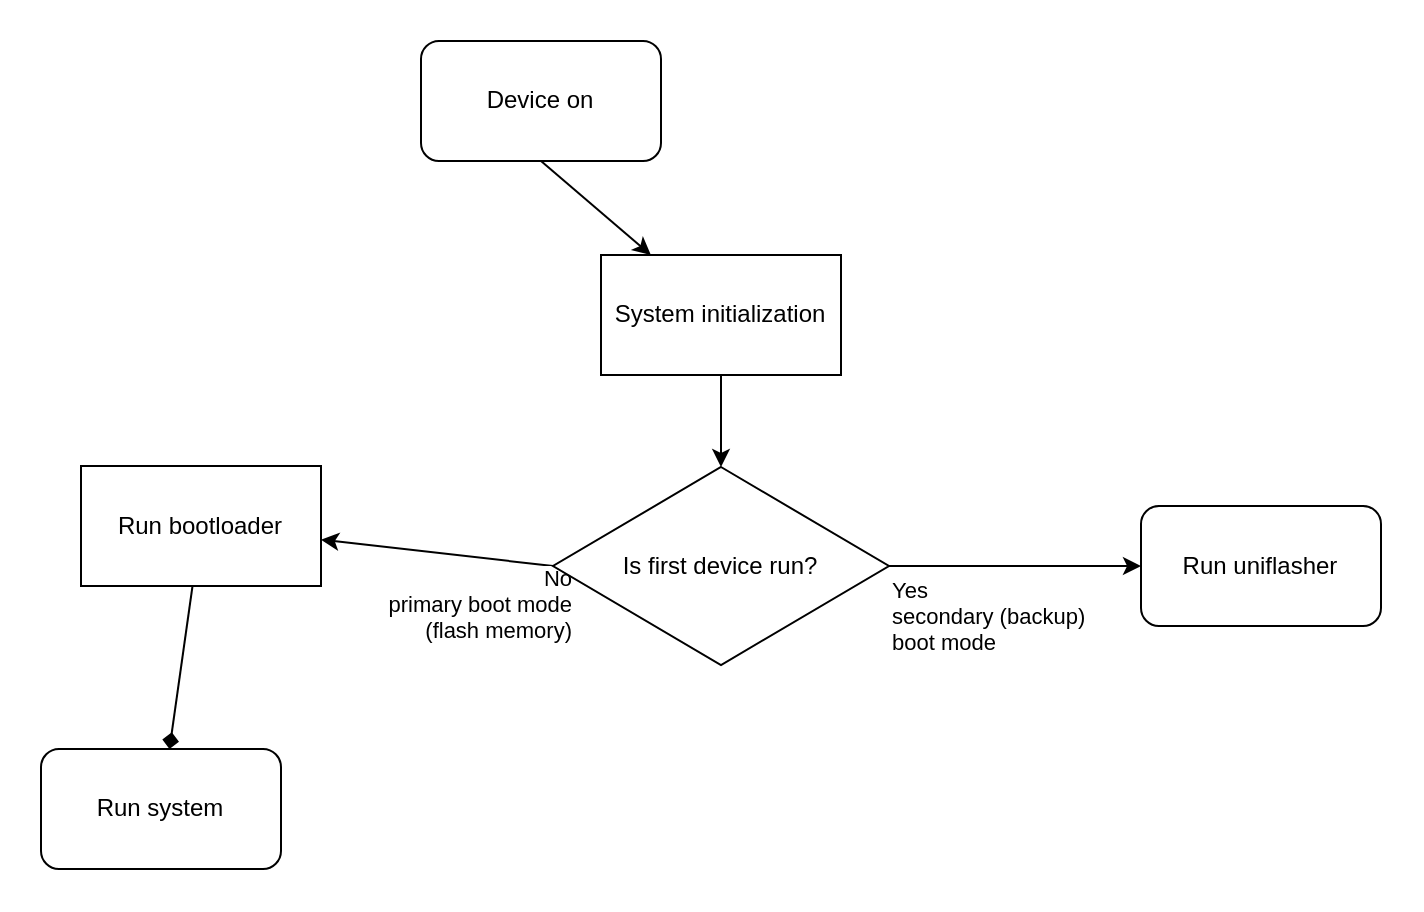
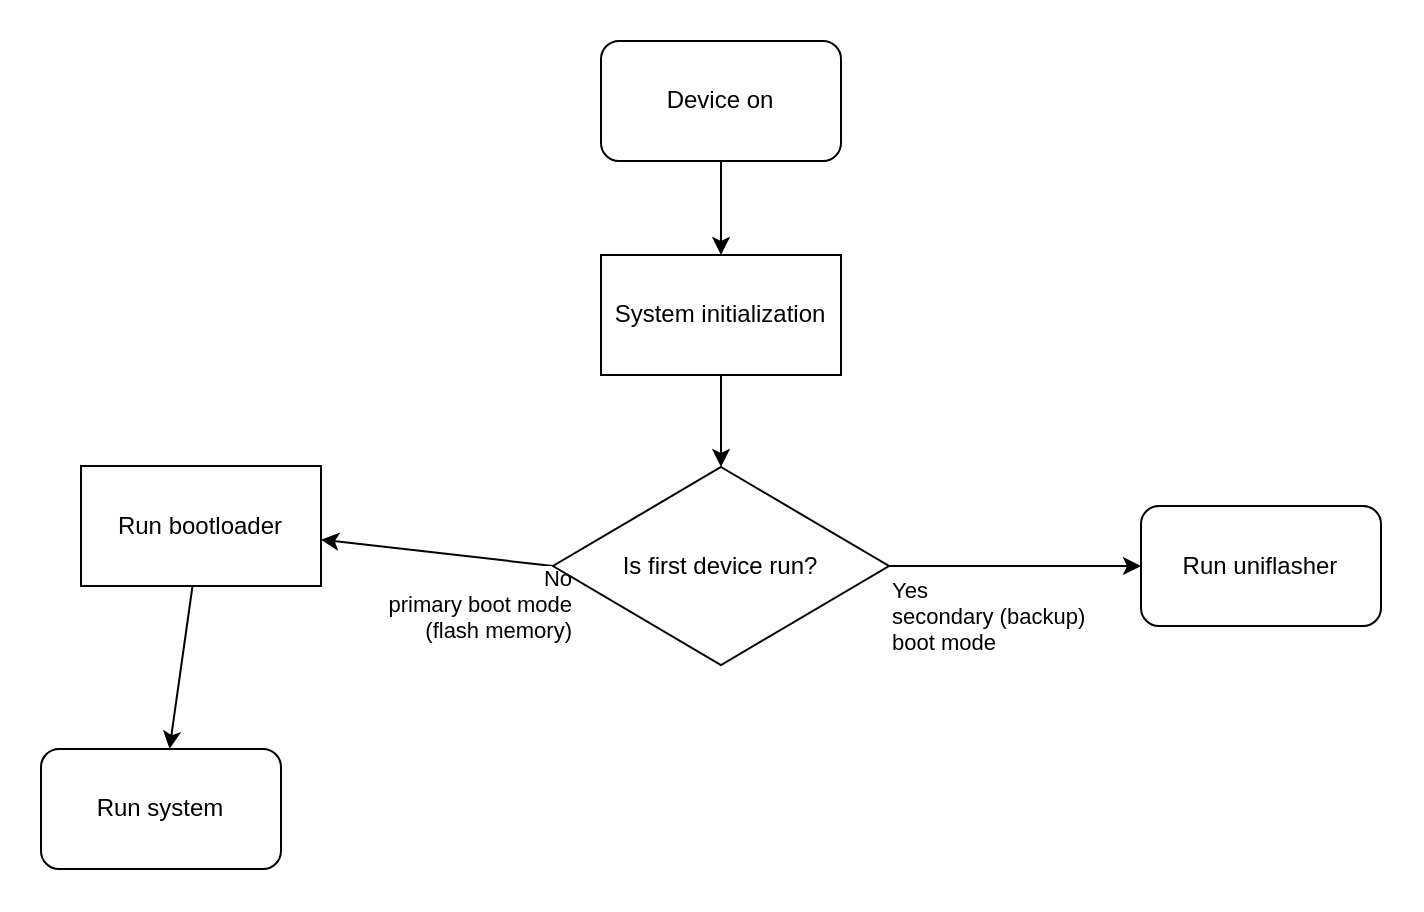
node "Device on": moved (541, 101) -> (721, 101)
edge "Run bootloader" -> "Run system": arrowhead diamond -> classic
